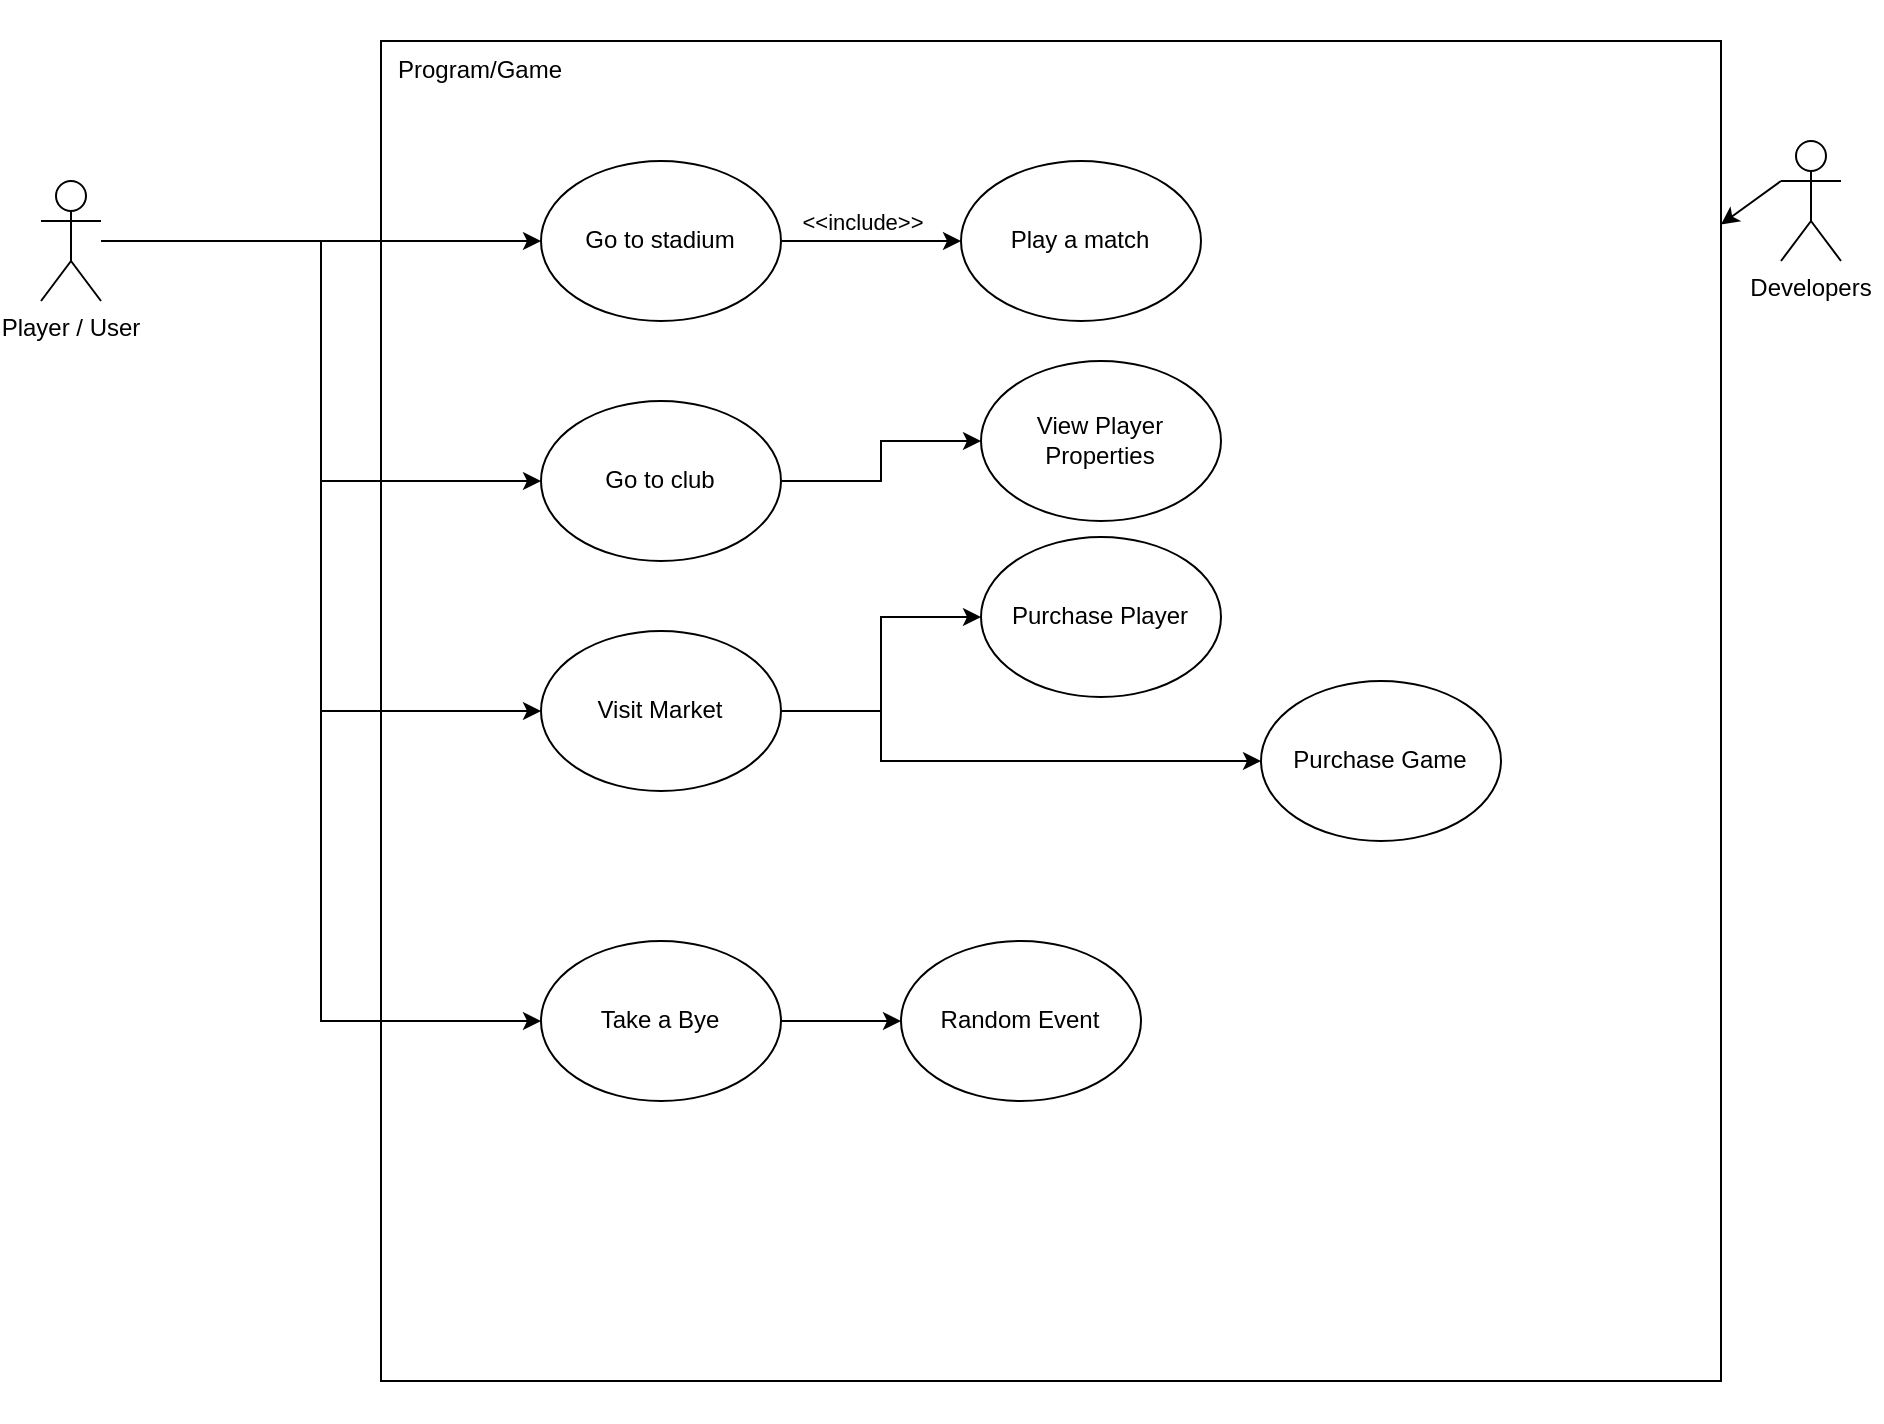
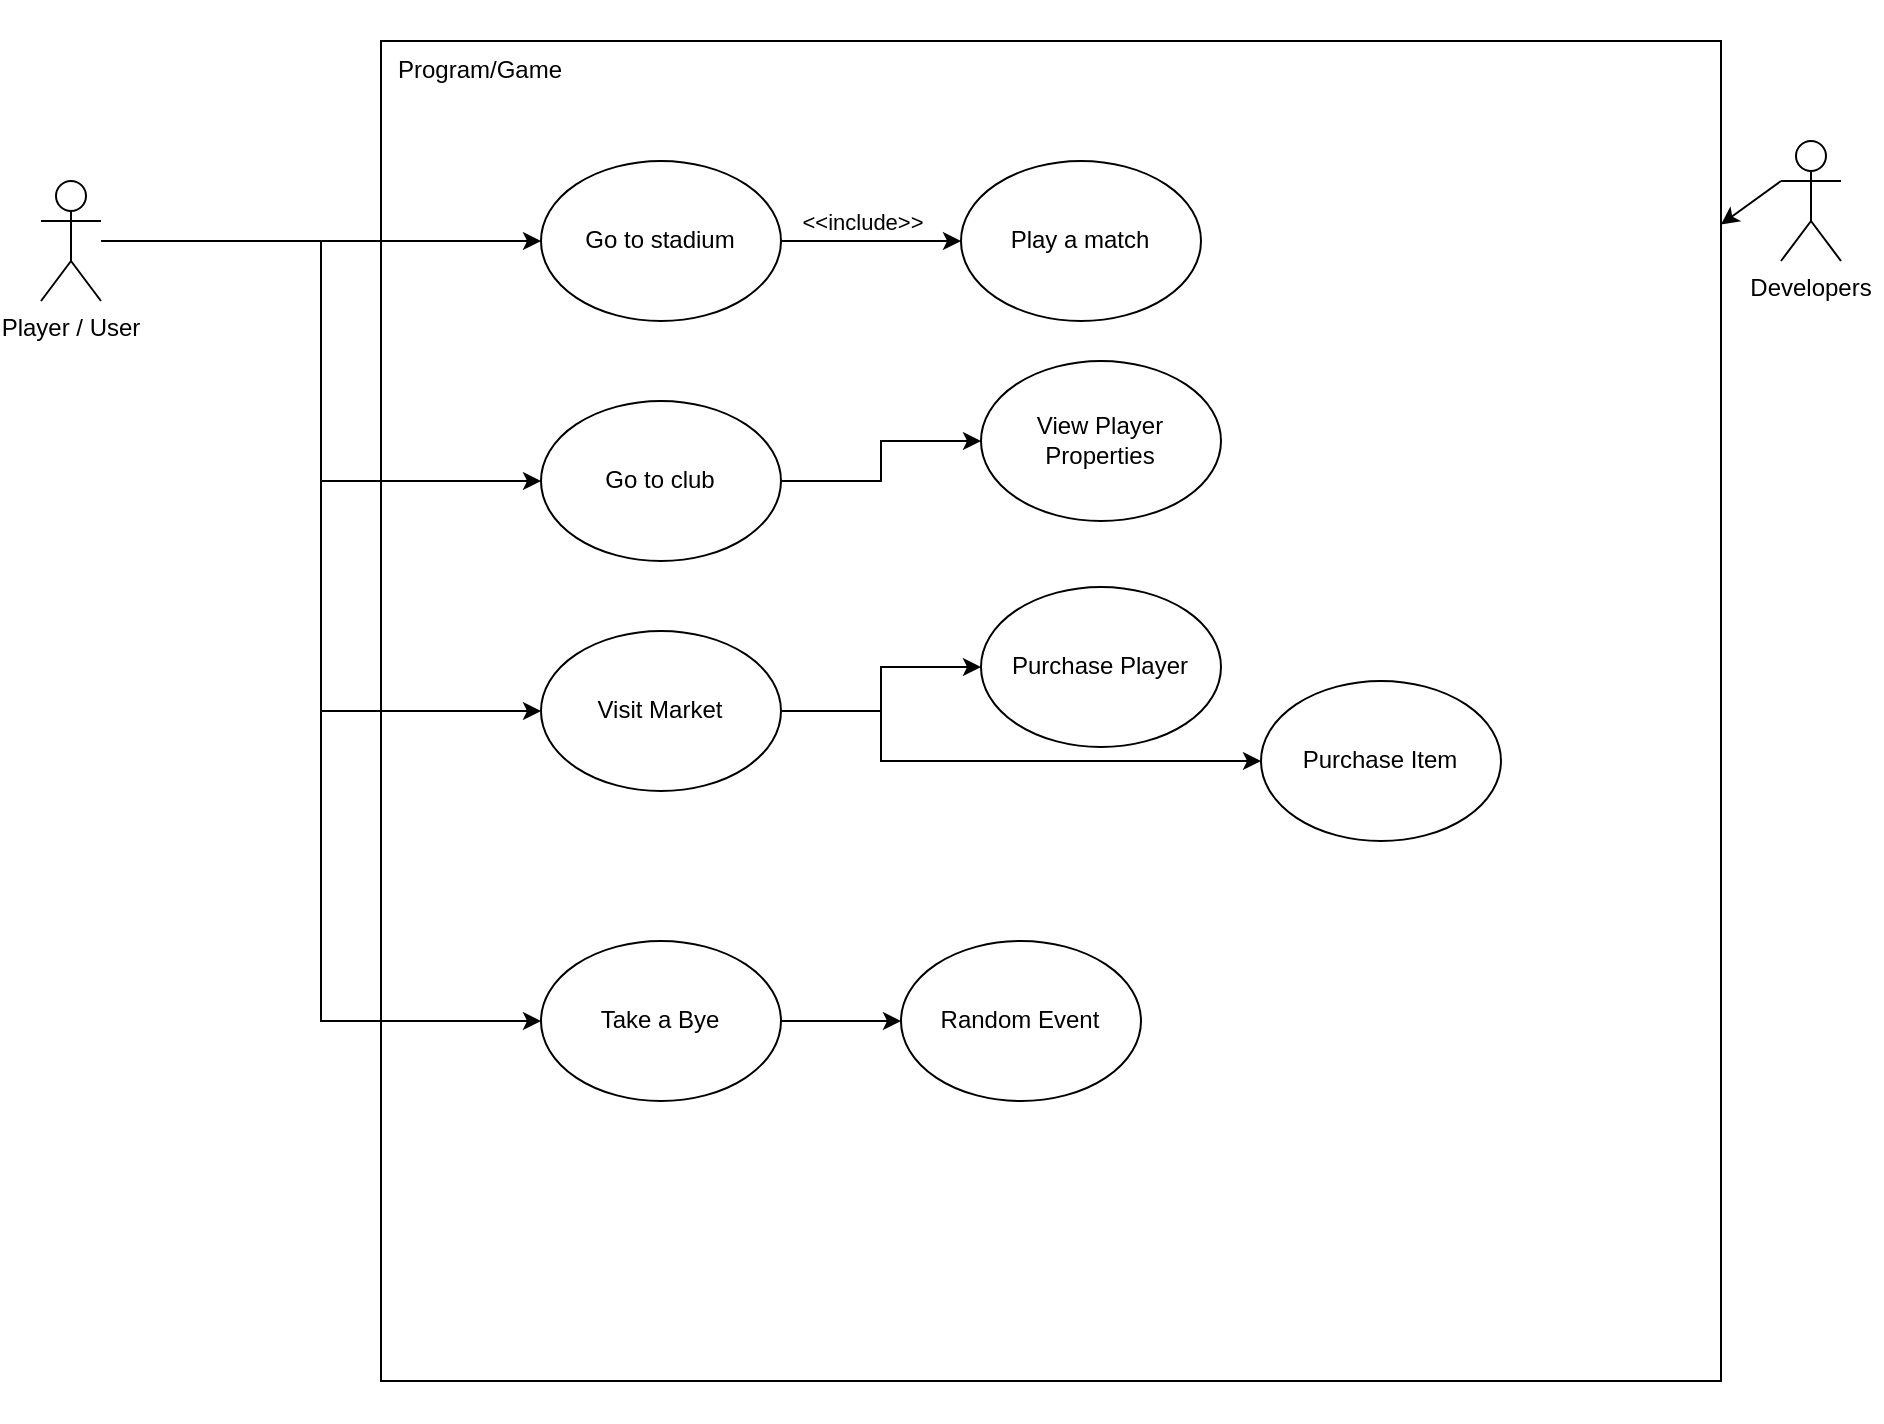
node "Purchase Player": moved (1101, 617) -> (1101, 667)
node "Purchase Game": label "Purchase Game" -> "Purchase Item"
